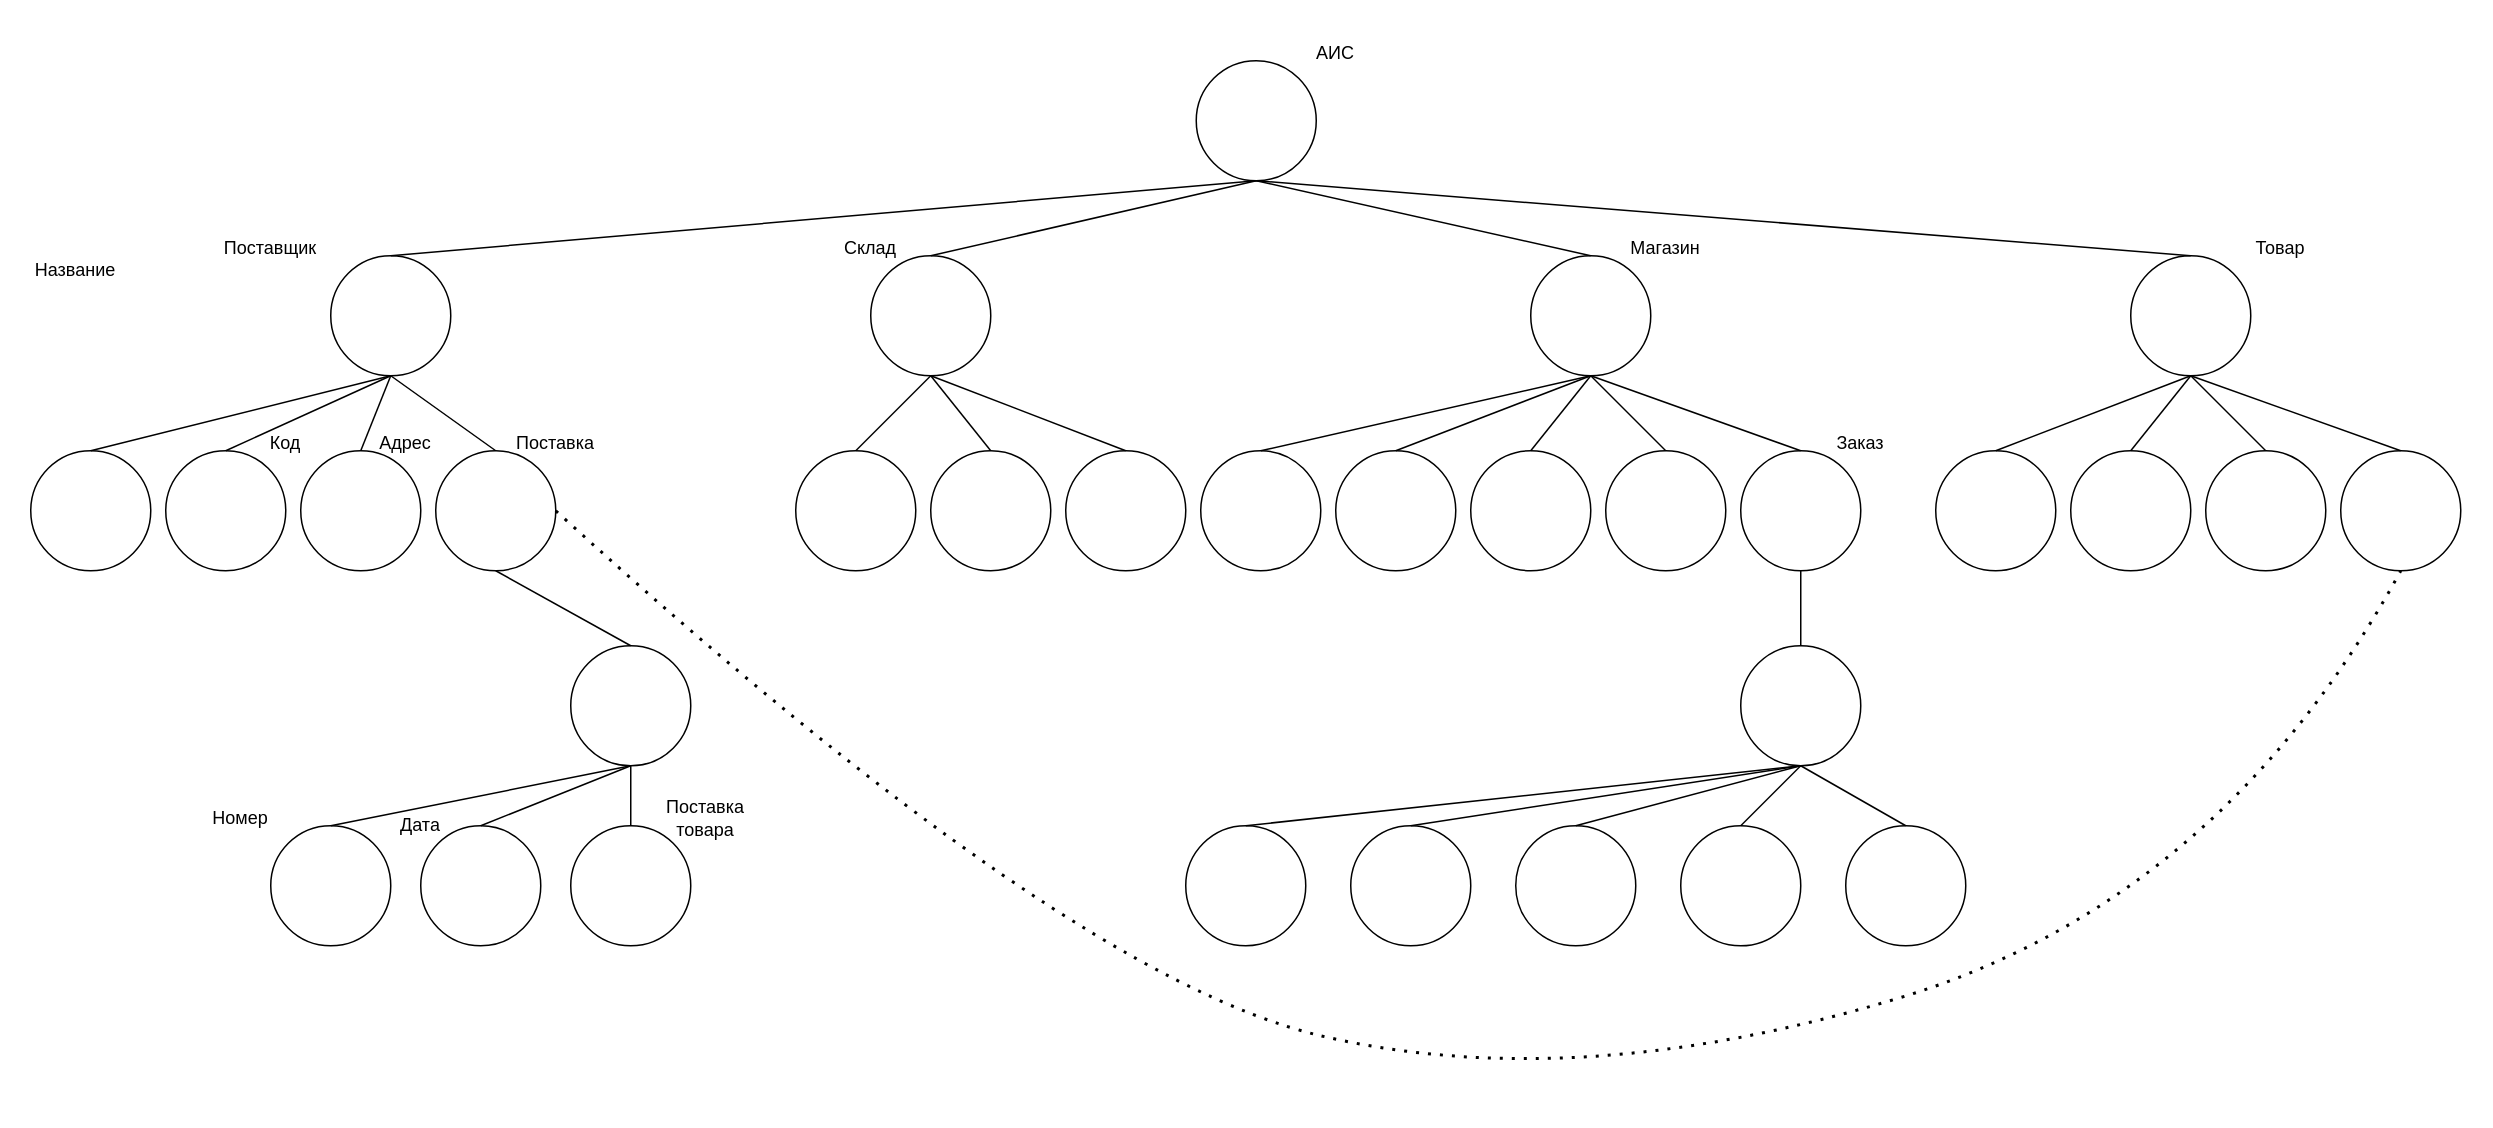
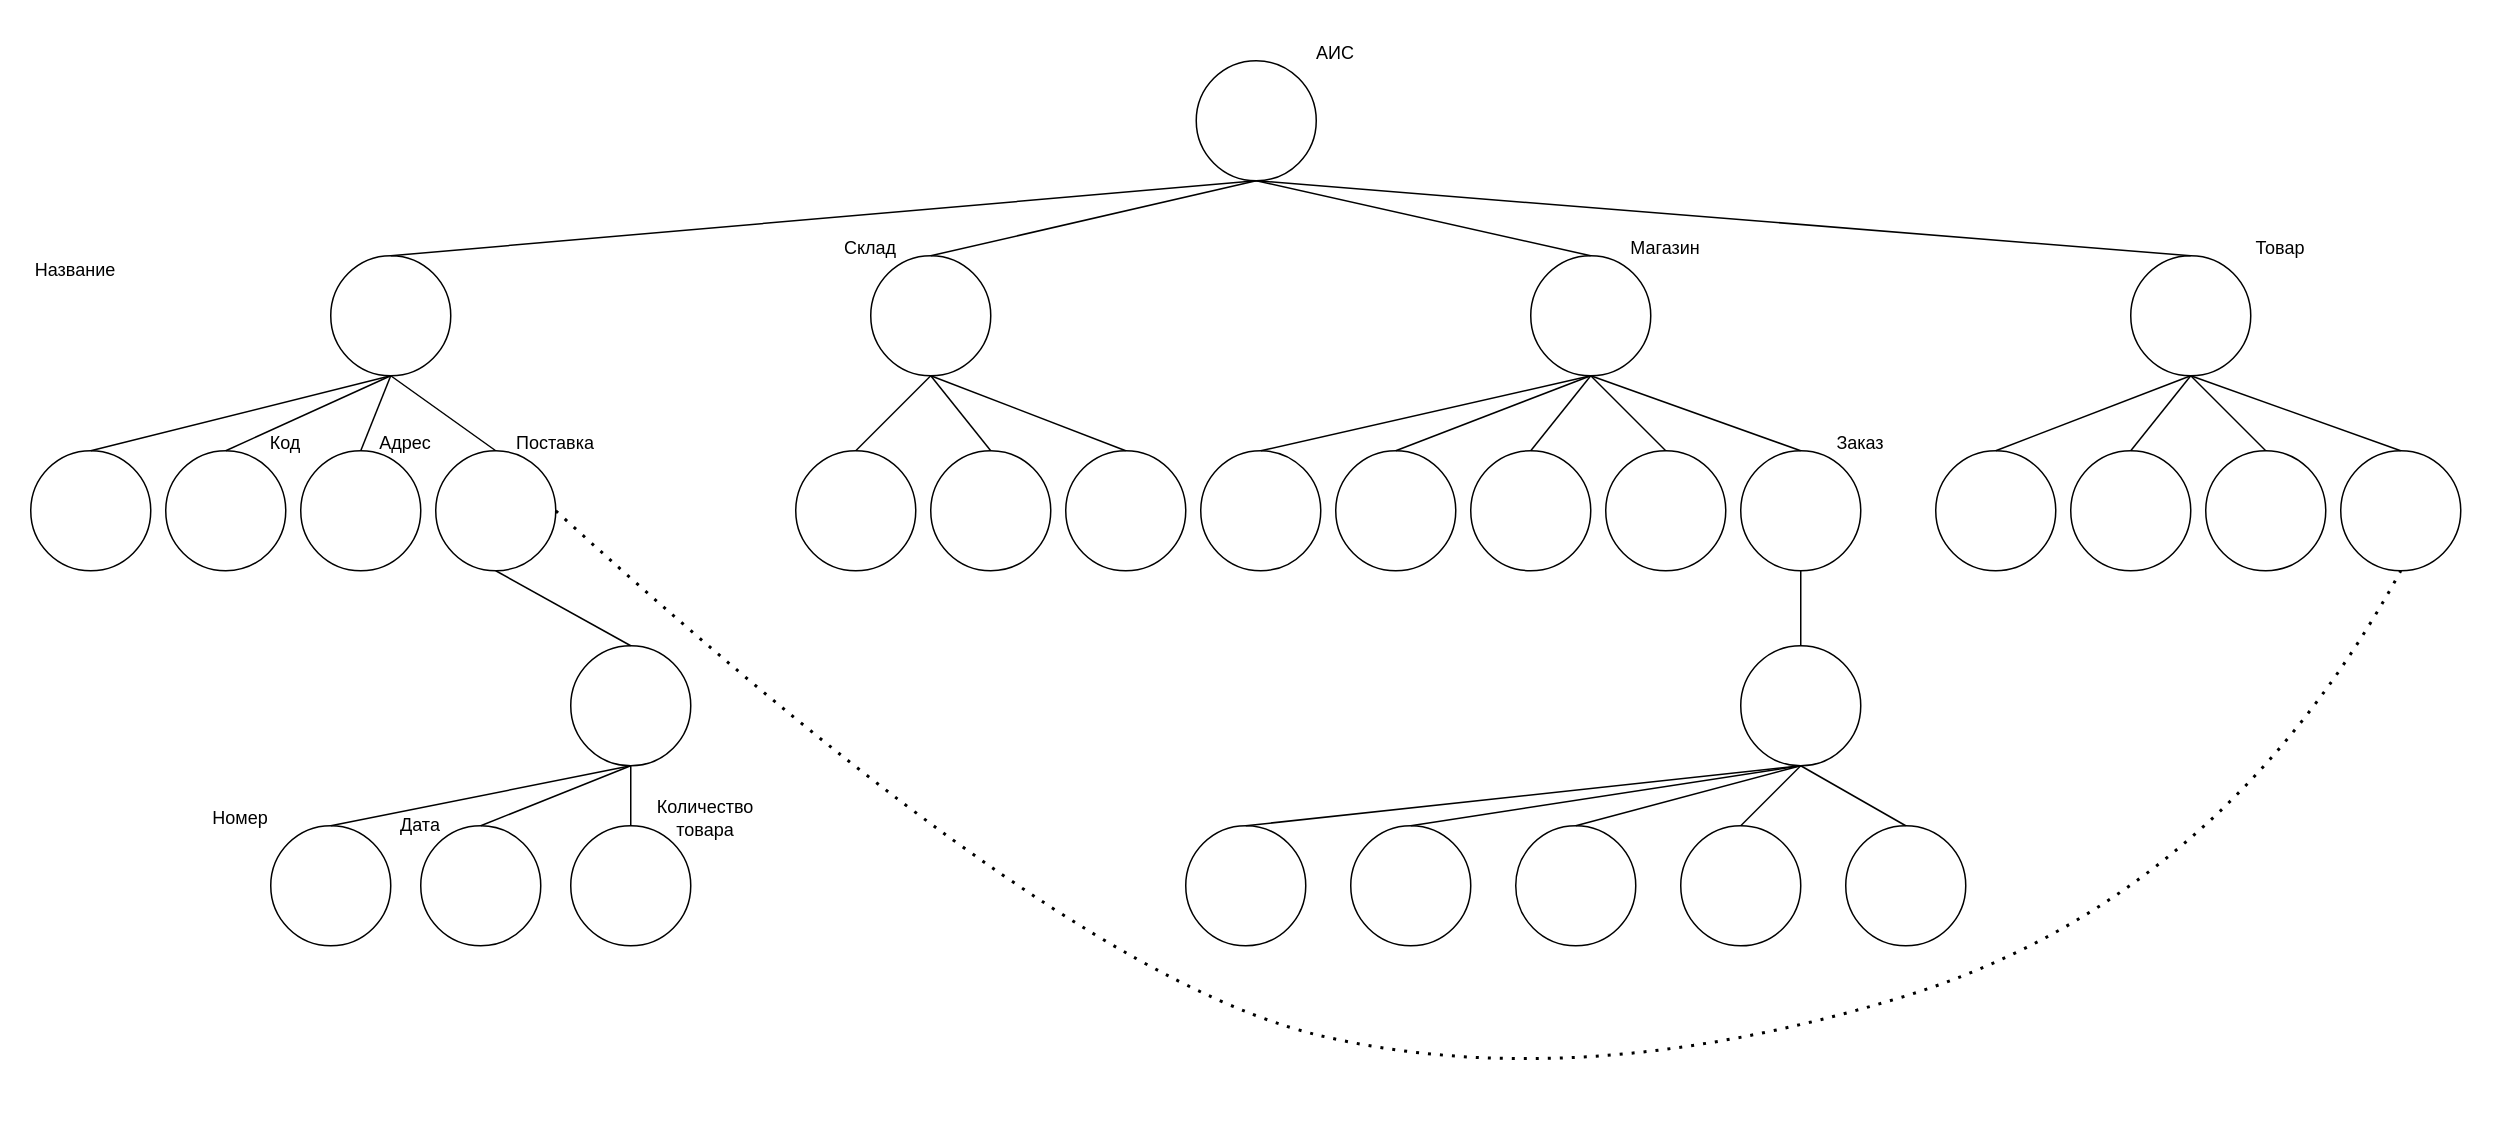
node "Поставщик": removed
node "Поставка товара": label "Поставка товара" -> "Количество товара"
